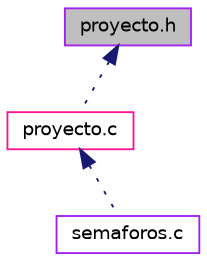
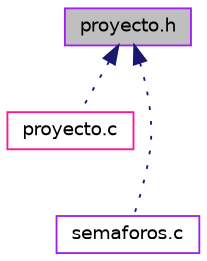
edge "semaforos.c" -> "proyecto.c": now "semaforos.c" -> "proyecto.h"
